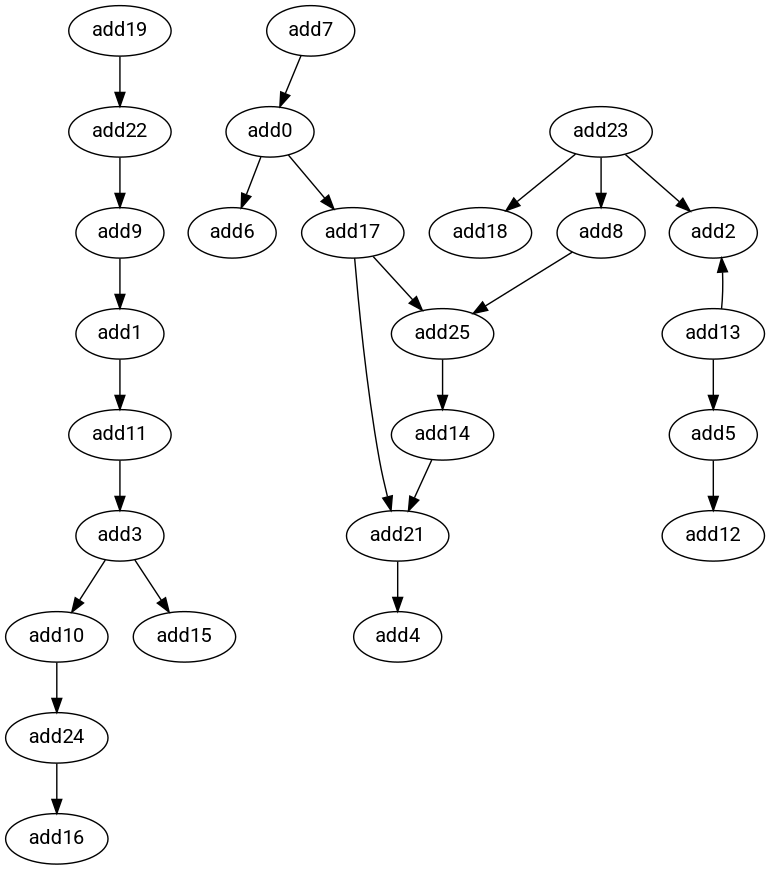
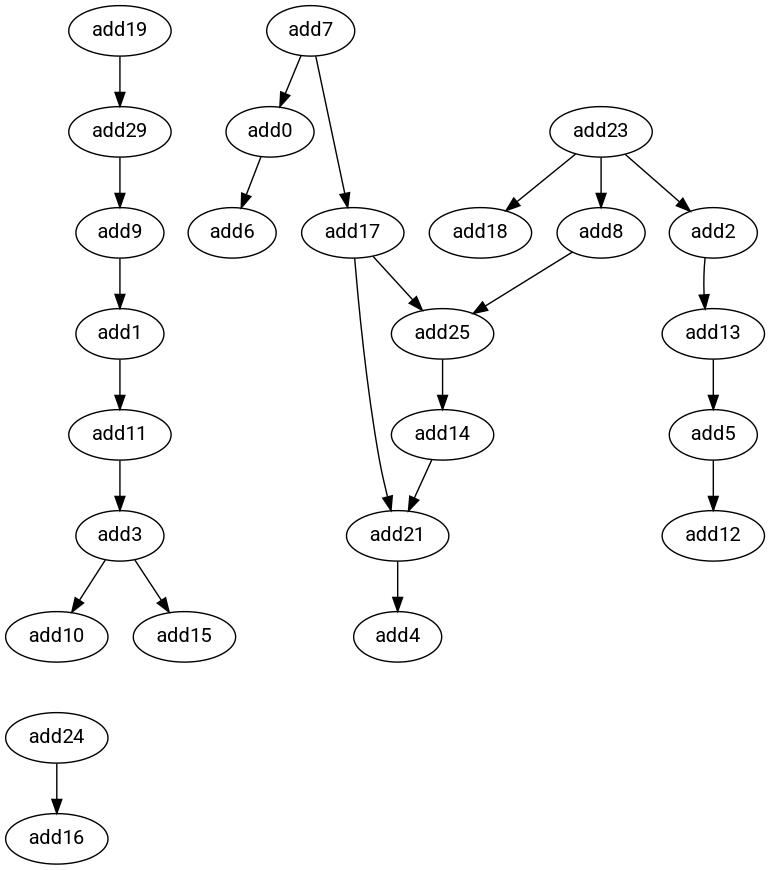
node "add22": label "add22" -> "add29"
edge "add0" -> "add17": now "add7" -> "add17"
edge "add13" -> "add2": reversed
edge "add10" -> "add24": removed
